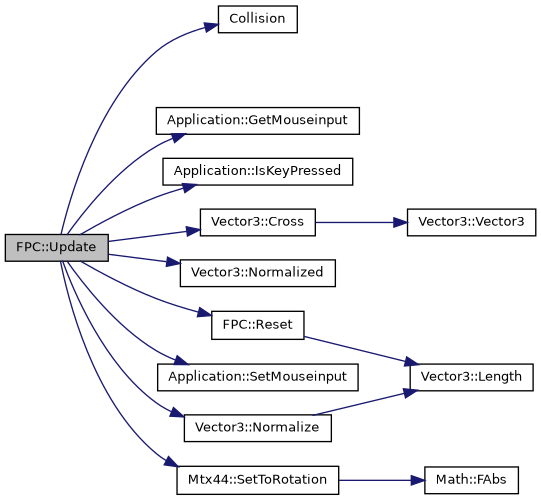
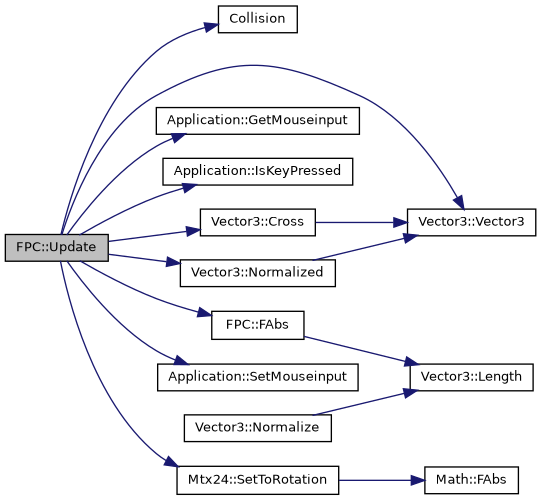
edge "Vector3::Normalized" -> "Vector3::Vector3": added
node "FPC::Reset": label "FPC::Reset" -> "FPC::FAbs"
edge "FPC::Update" -> "Vector3::Normalize": now "FPC::Update" -> "Vector3::Vector3"
node "Mtx44::SetToRotation": label "Mtx44::SetToRotation" -> "Mtx24::SetToRotation"
